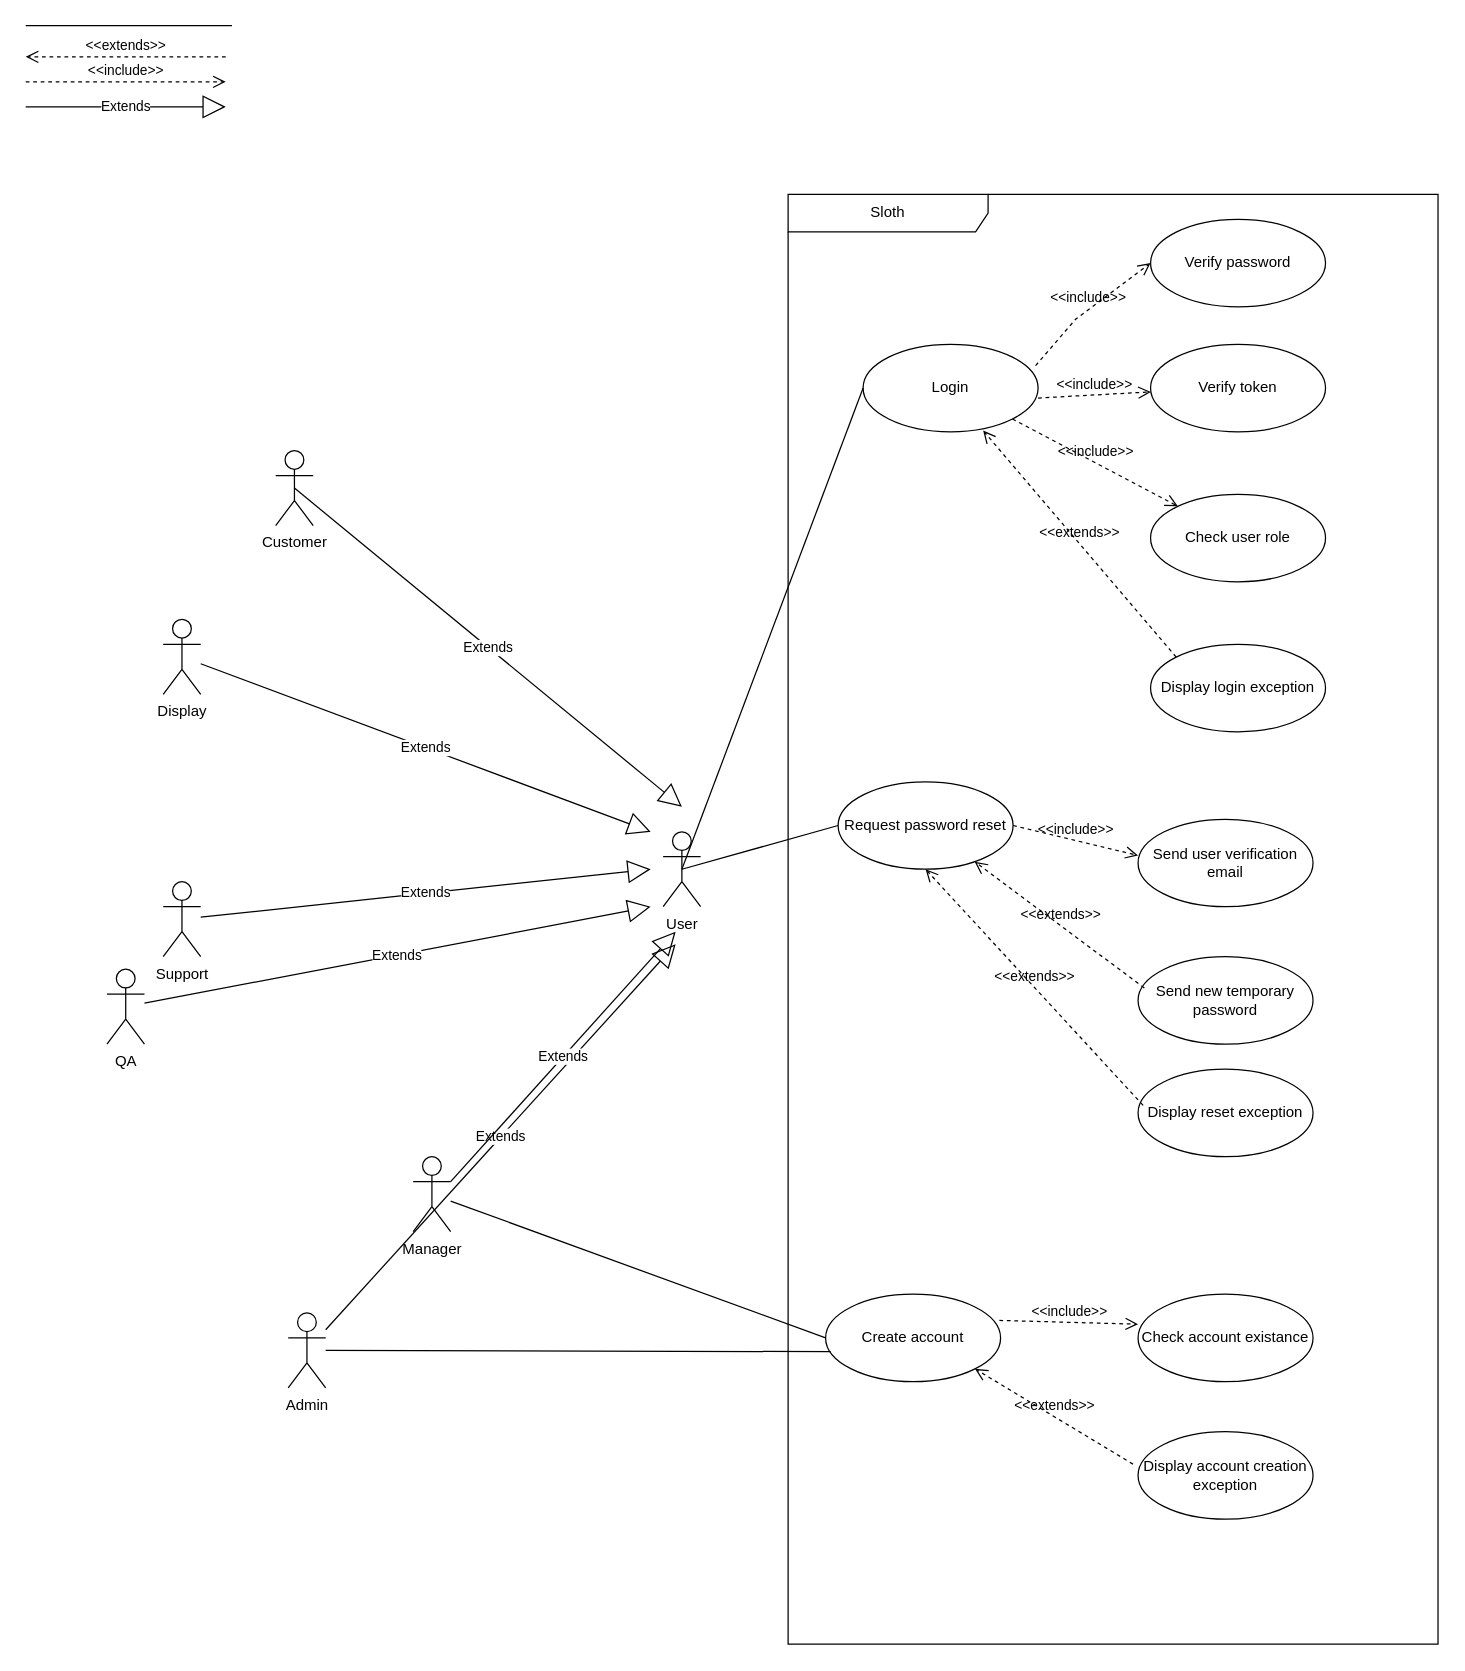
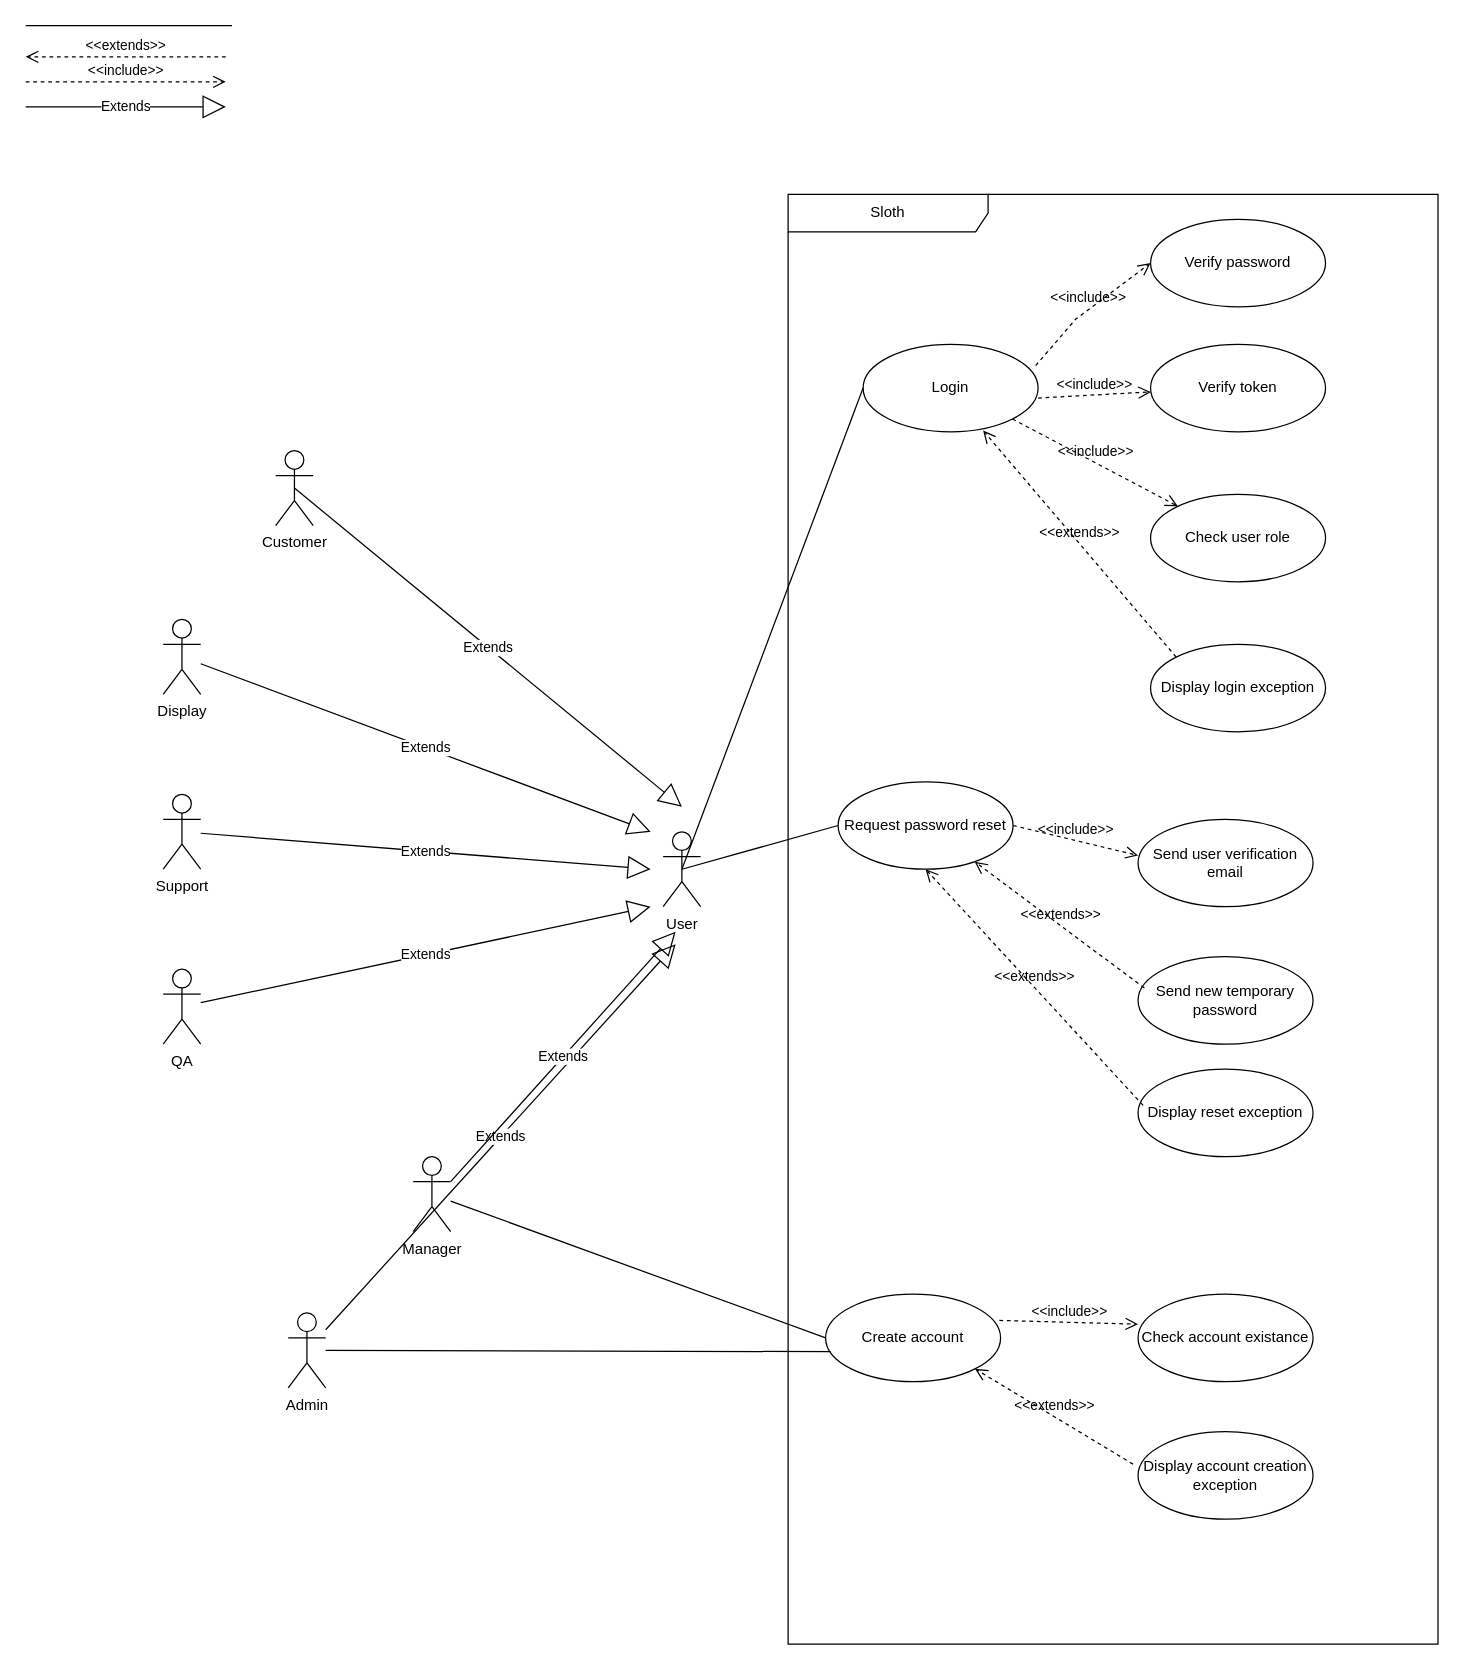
node "Support": moved (182, 919) -> (182, 832)
node "QA": moved (126, 1007) -> (182, 1007)
